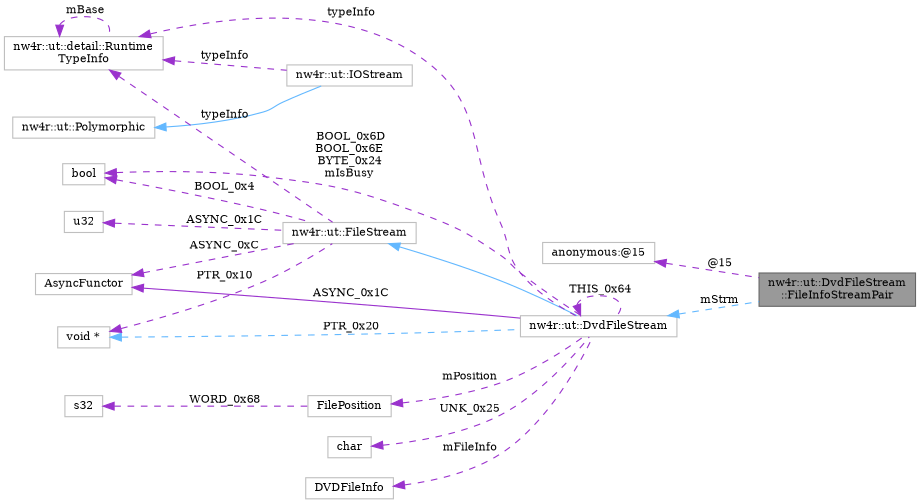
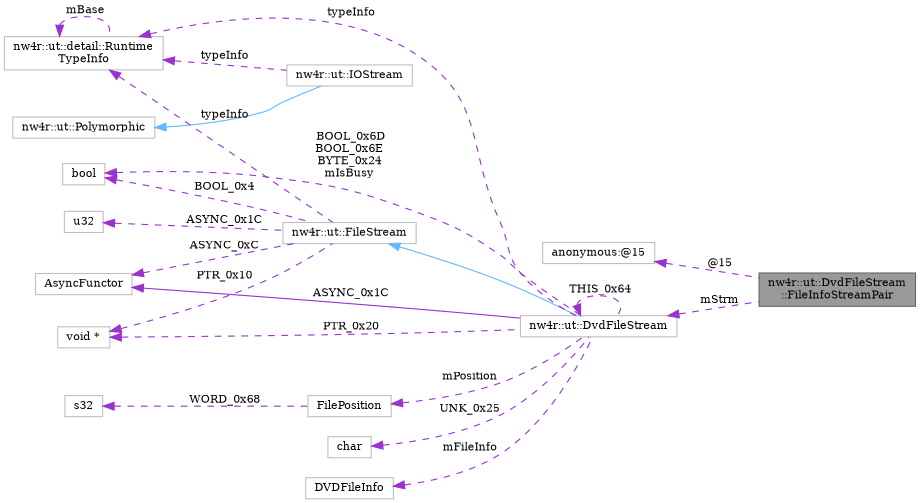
edge "nw4r::ut::DvdFileStream ::FileInfoStreamPair" -> "nw4r::ut::DvdFileStream": color steelblue1 -> darkorchid3
edge "nw4r::ut::DvdFileStream" -> "void *": color steelblue1 -> darkorchid3
